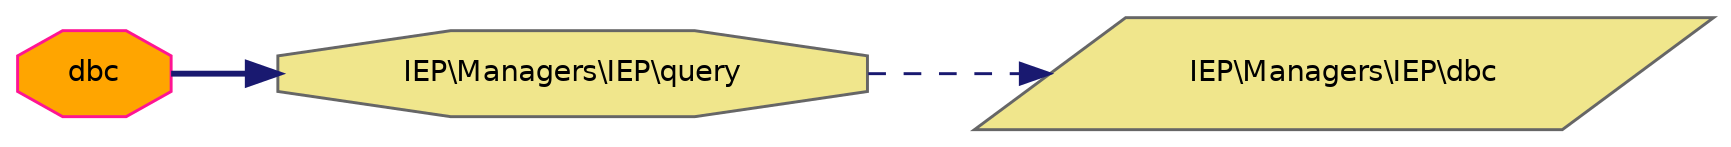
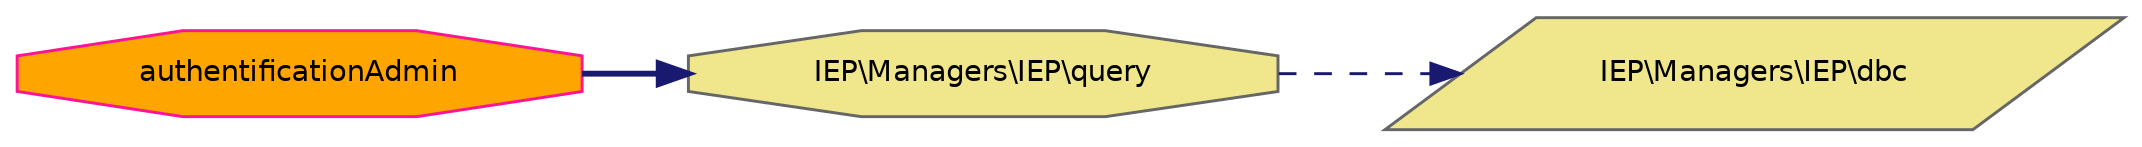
node "dbc": label "dbc" -> "authentificationAdmin"
